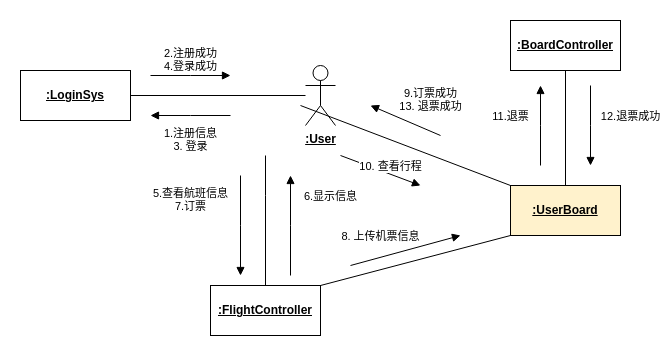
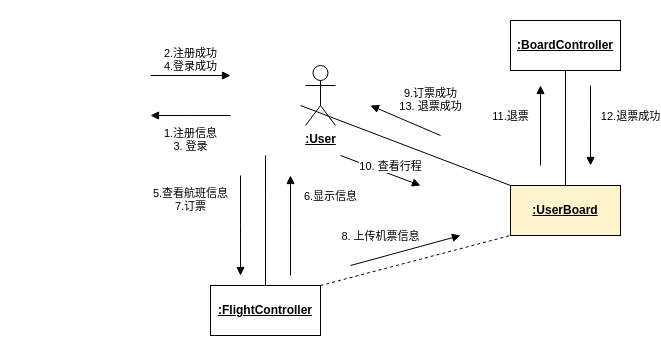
node ":LoginSys": removed
edge ":LoginSys" -> ":User": removed
edge ":FlightController" -> ":UserBoard": style solid -> dashed
